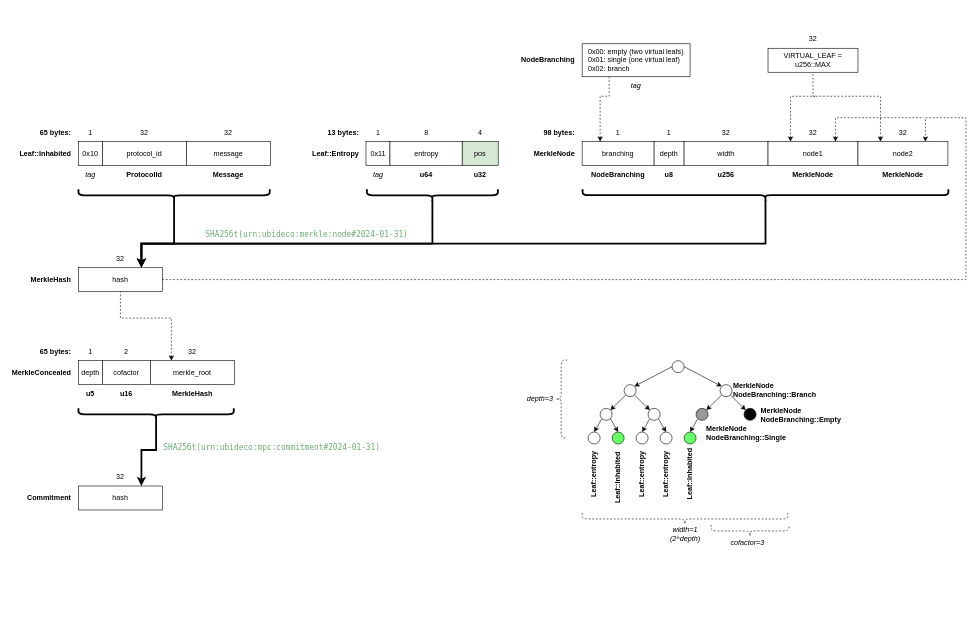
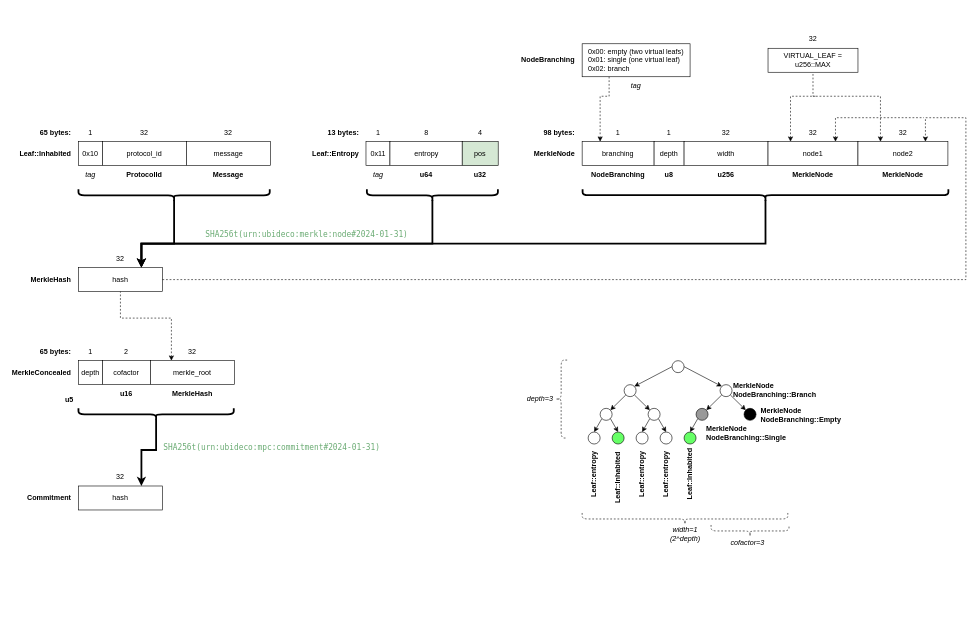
node "u5": moved (90, 394) -> (69, 400)
